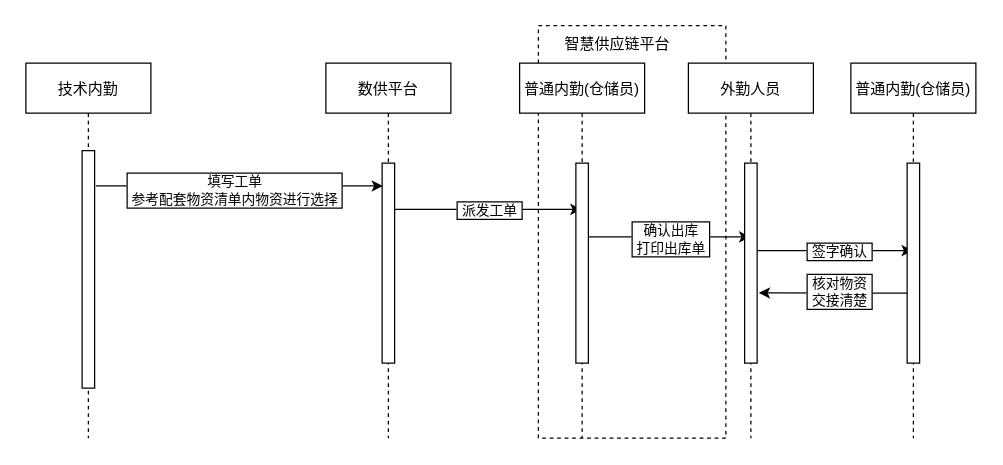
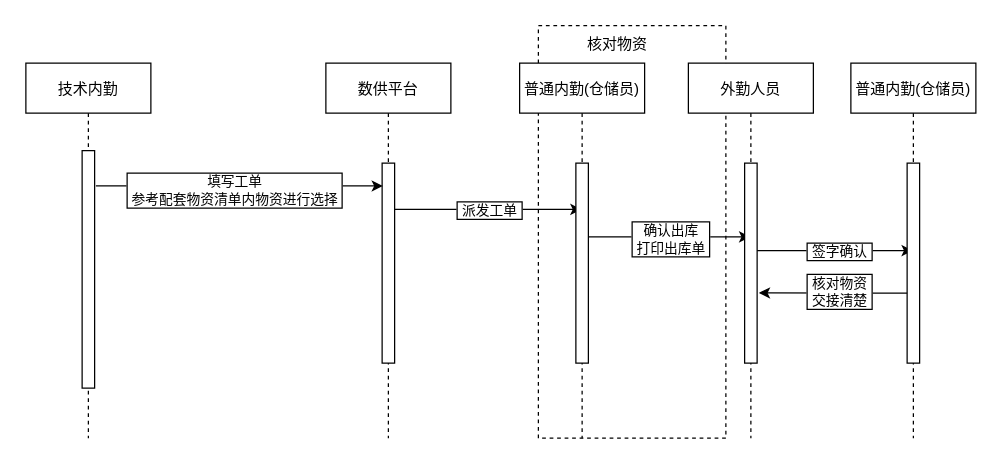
node "智慧供应链平台": label "智慧供应链平台" -> "核对物资"
